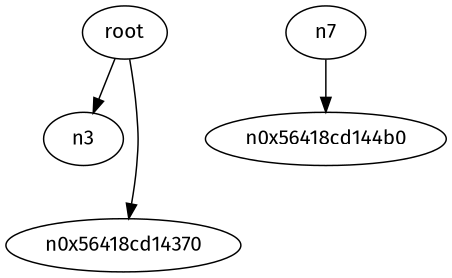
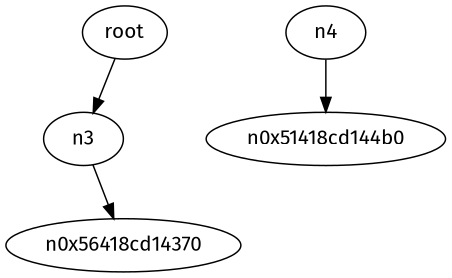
node "n7": label "n7" -> "n4"
edge "root" -> "n0x56418cd14370": now "n3" -> "n0x56418cd14370"
node "n0x56418cd144b0": label "n0x56418cd144b0" -> "n0x51418cd144b0"
